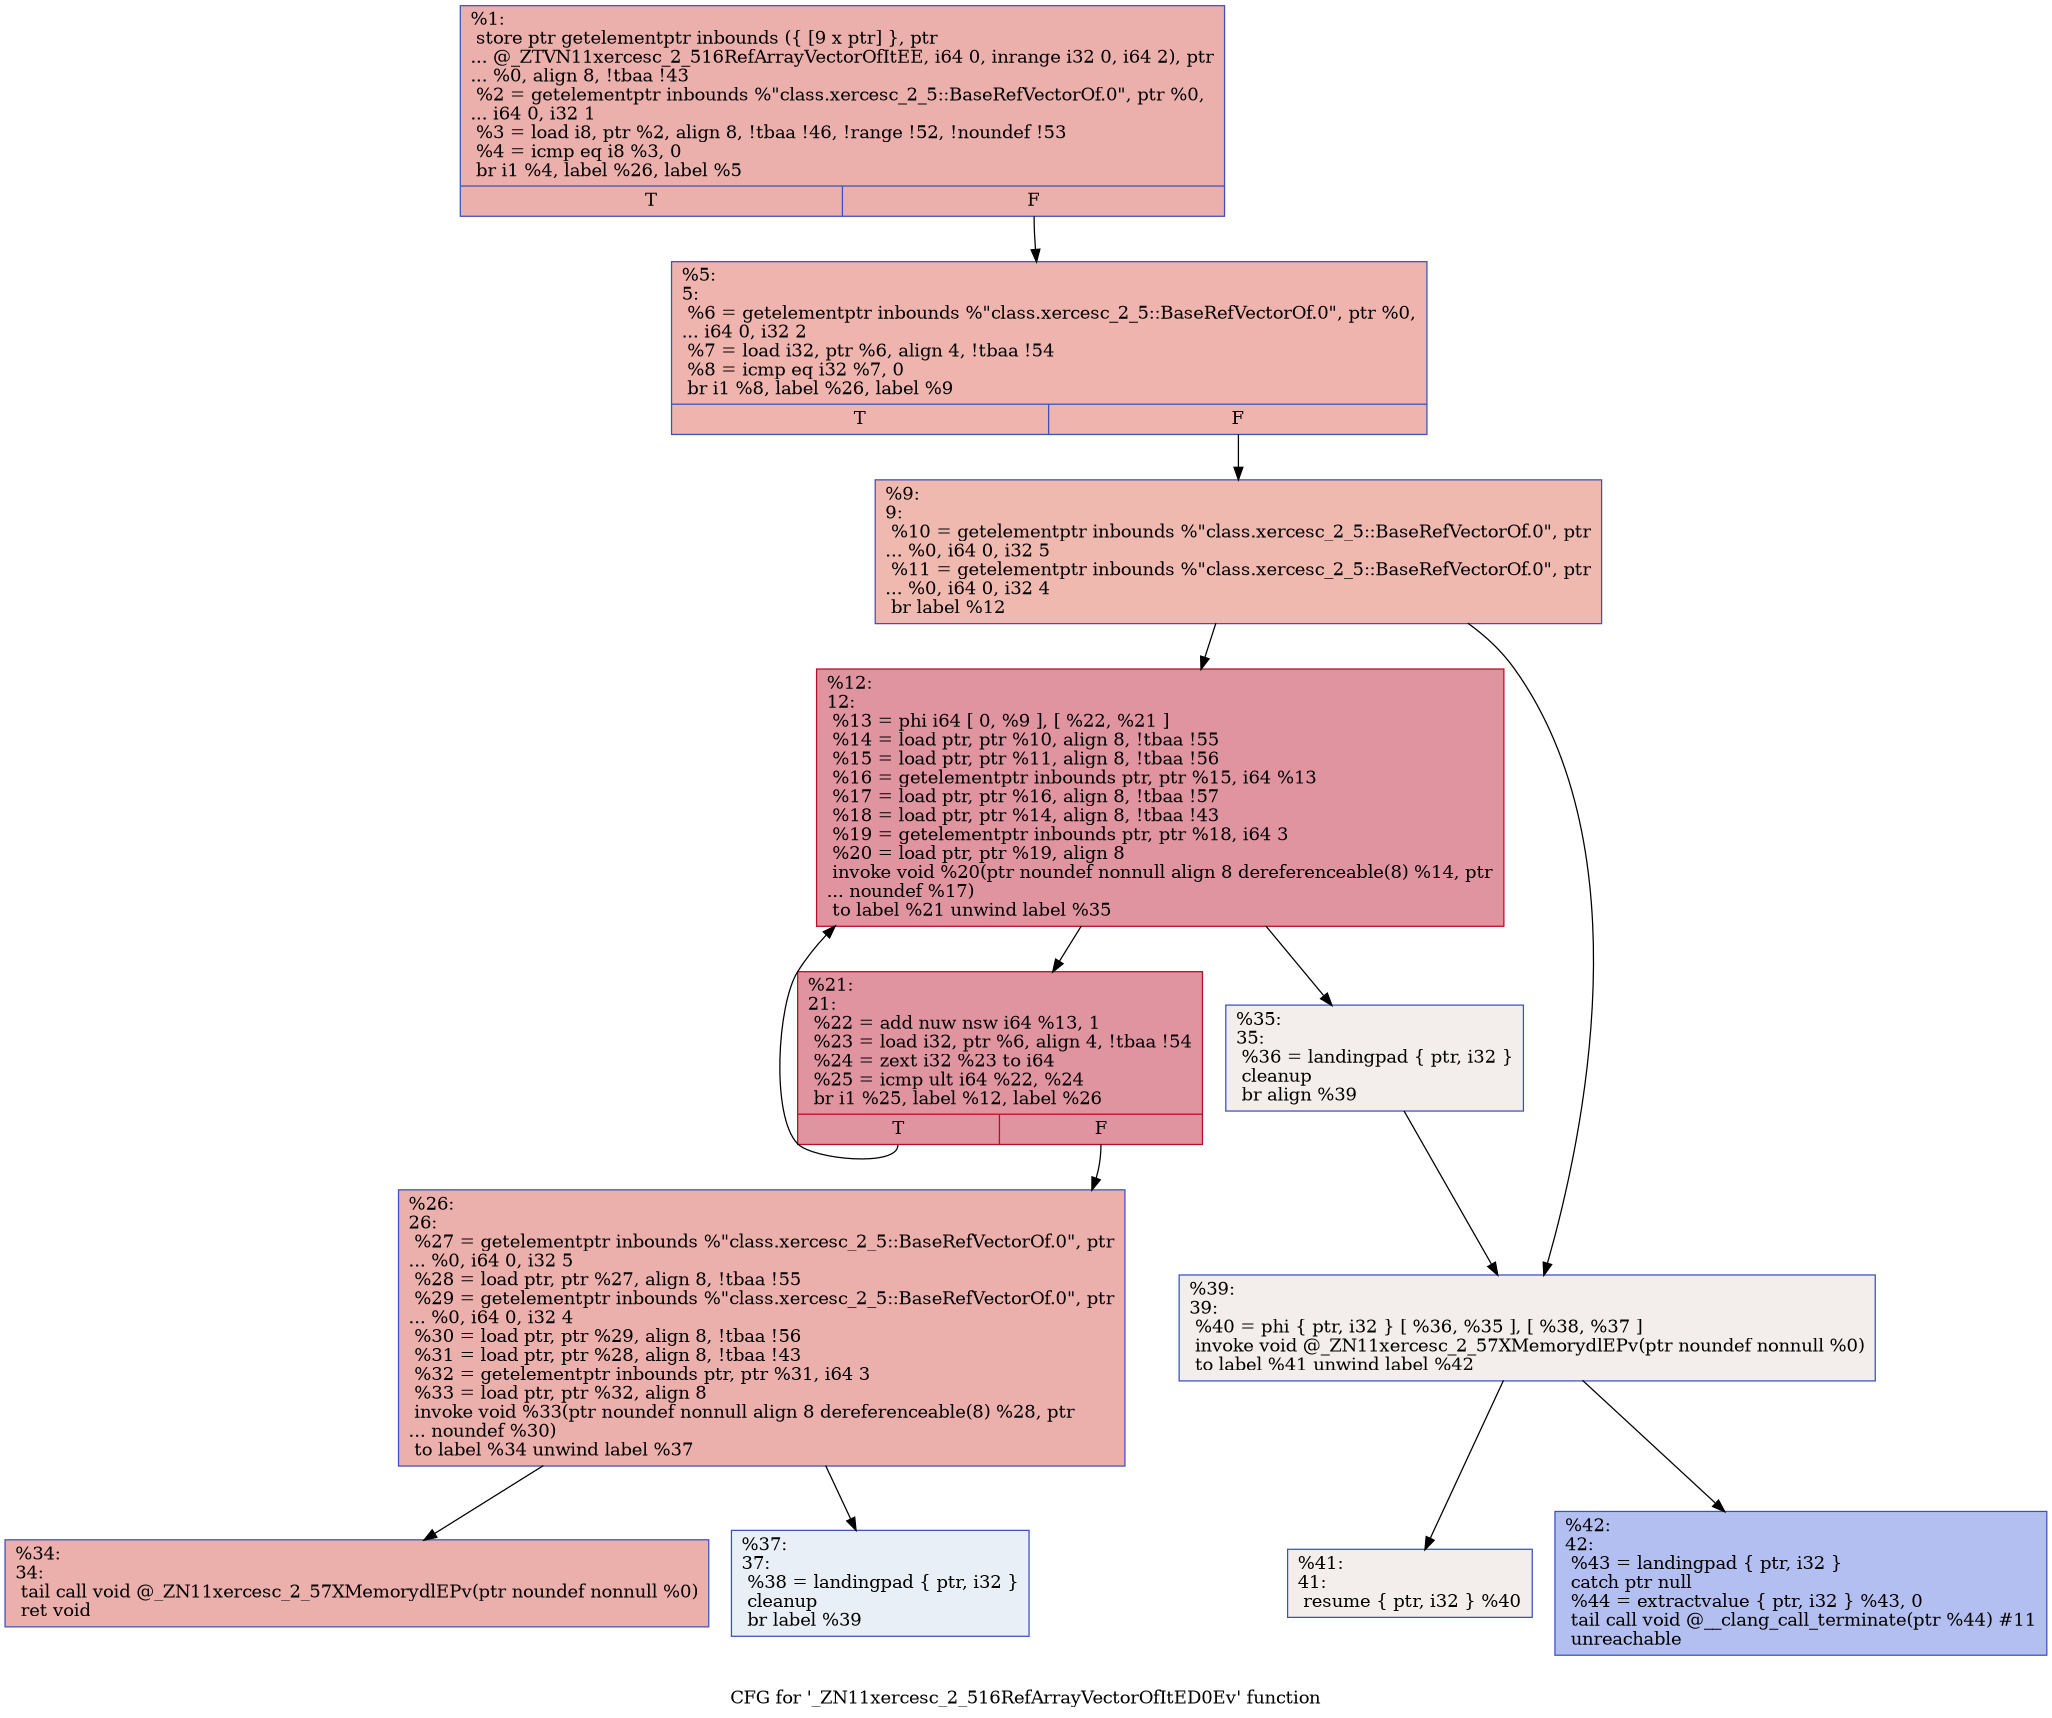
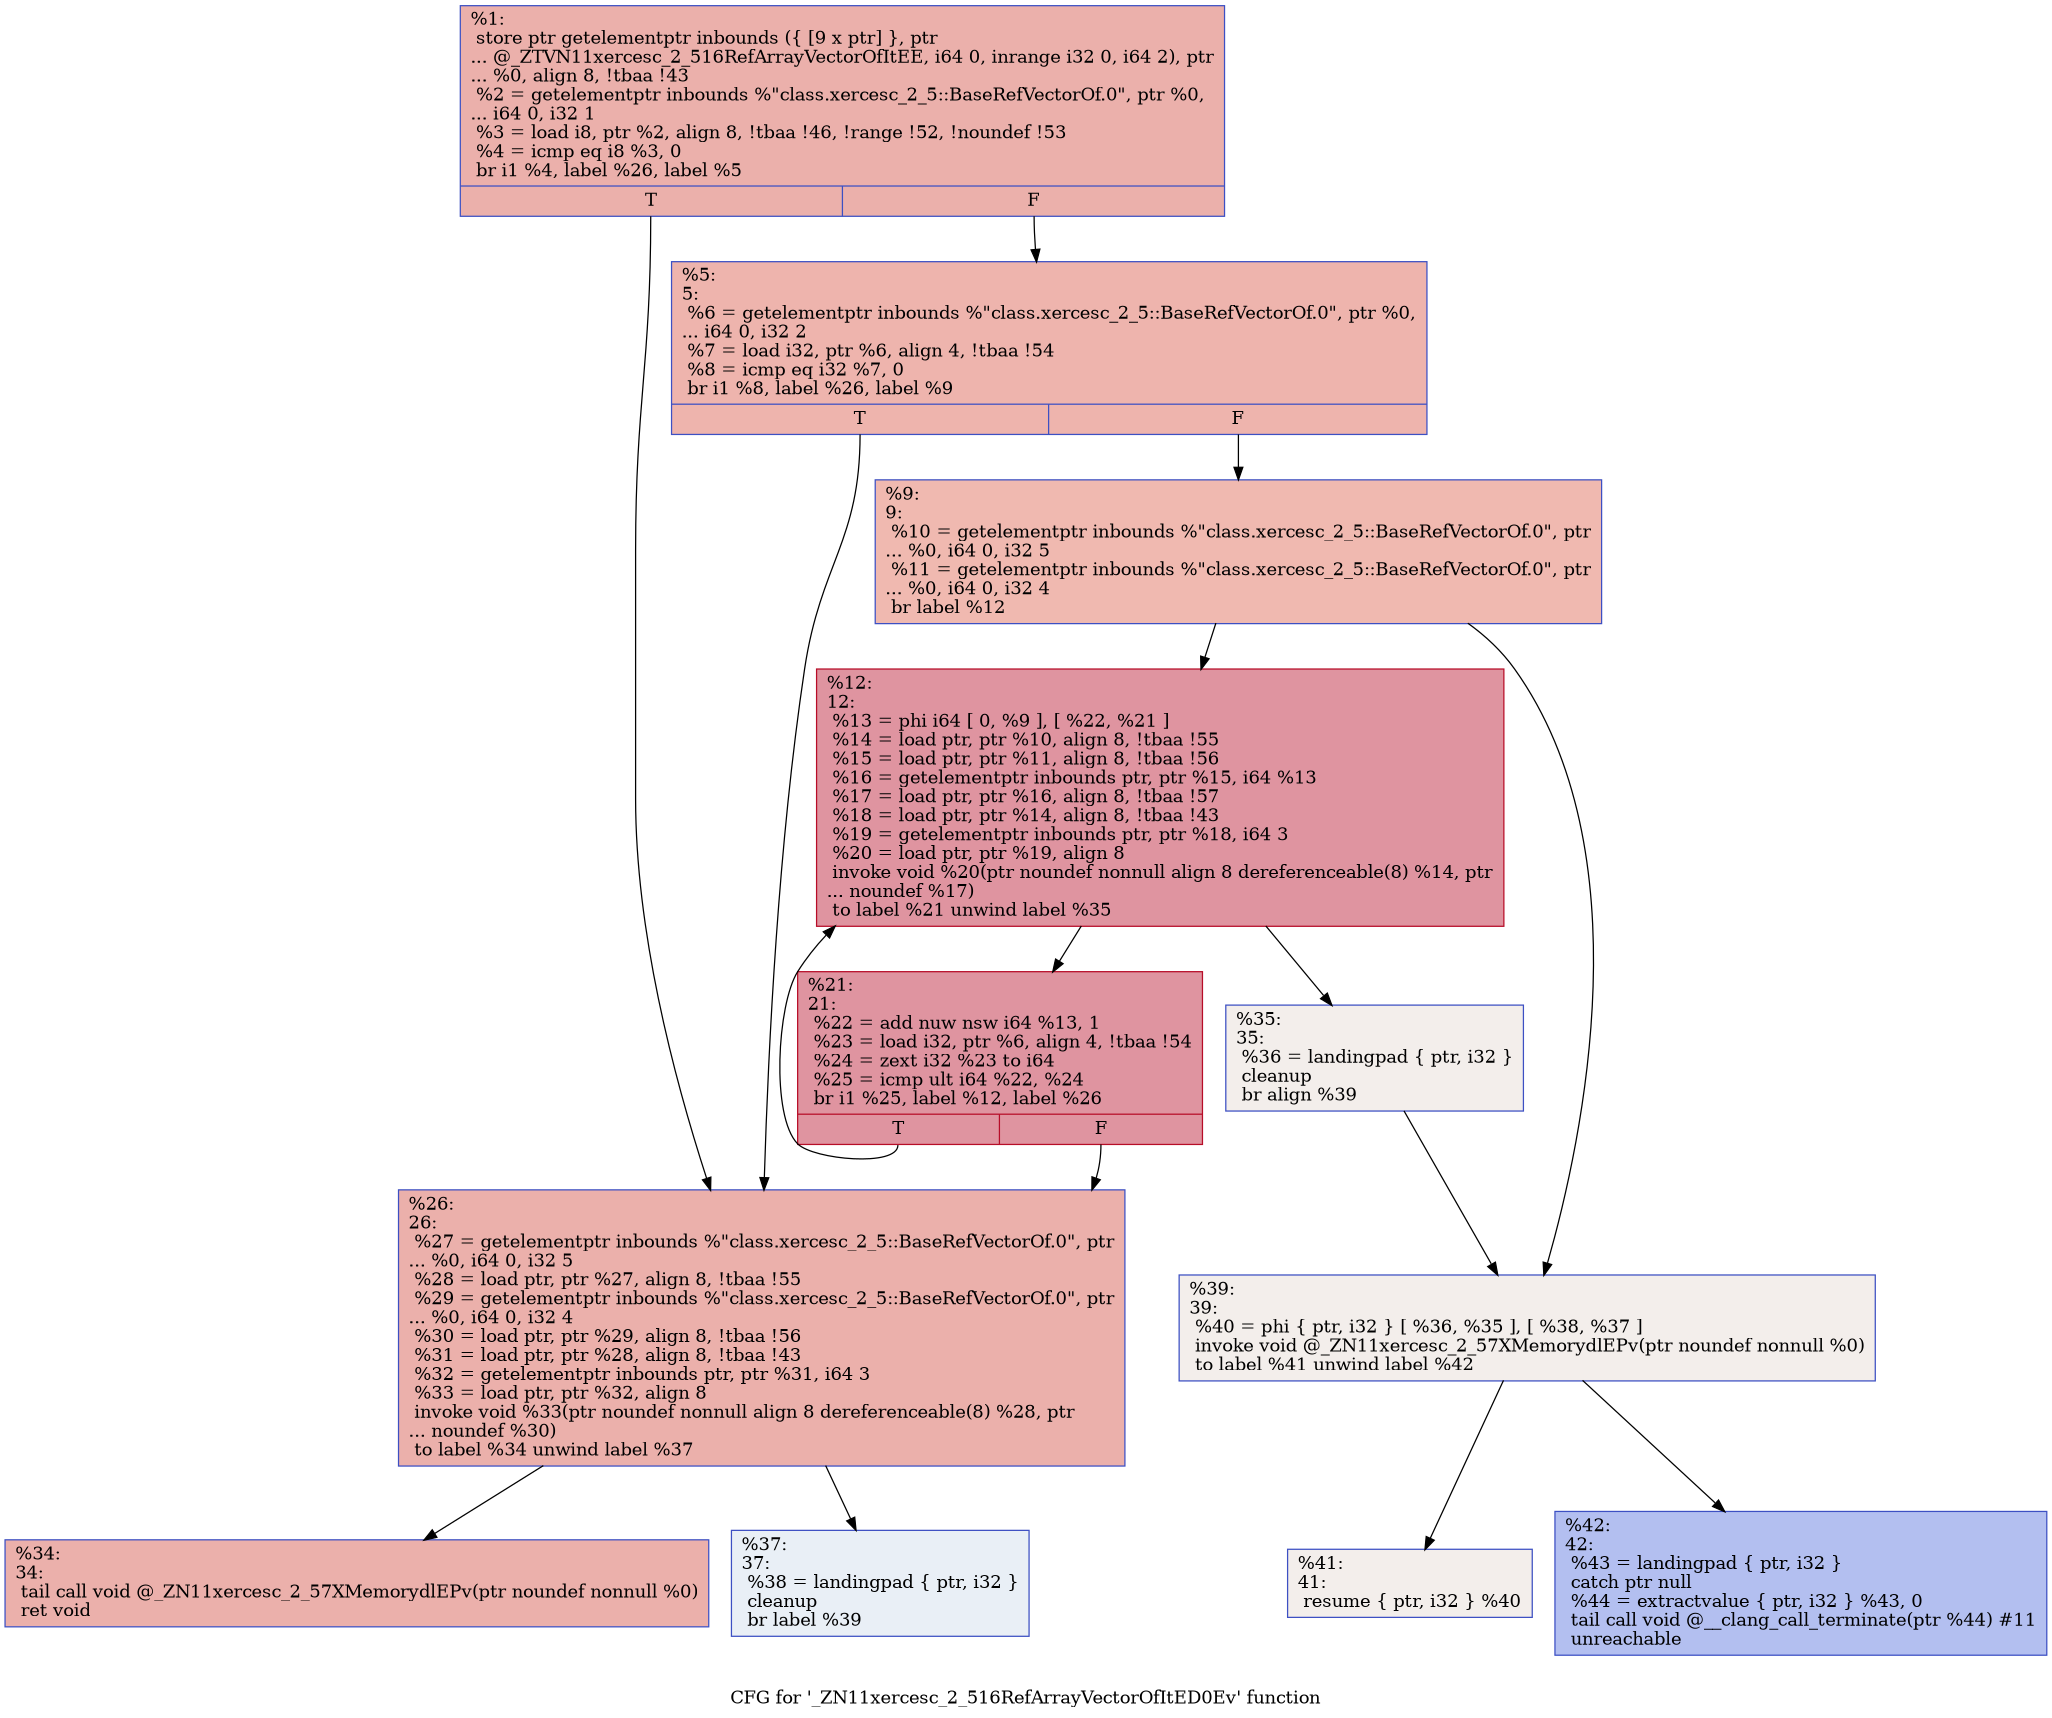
edge "%1:" -> "%26:": added
edge "%5:" -> "%26:": added
